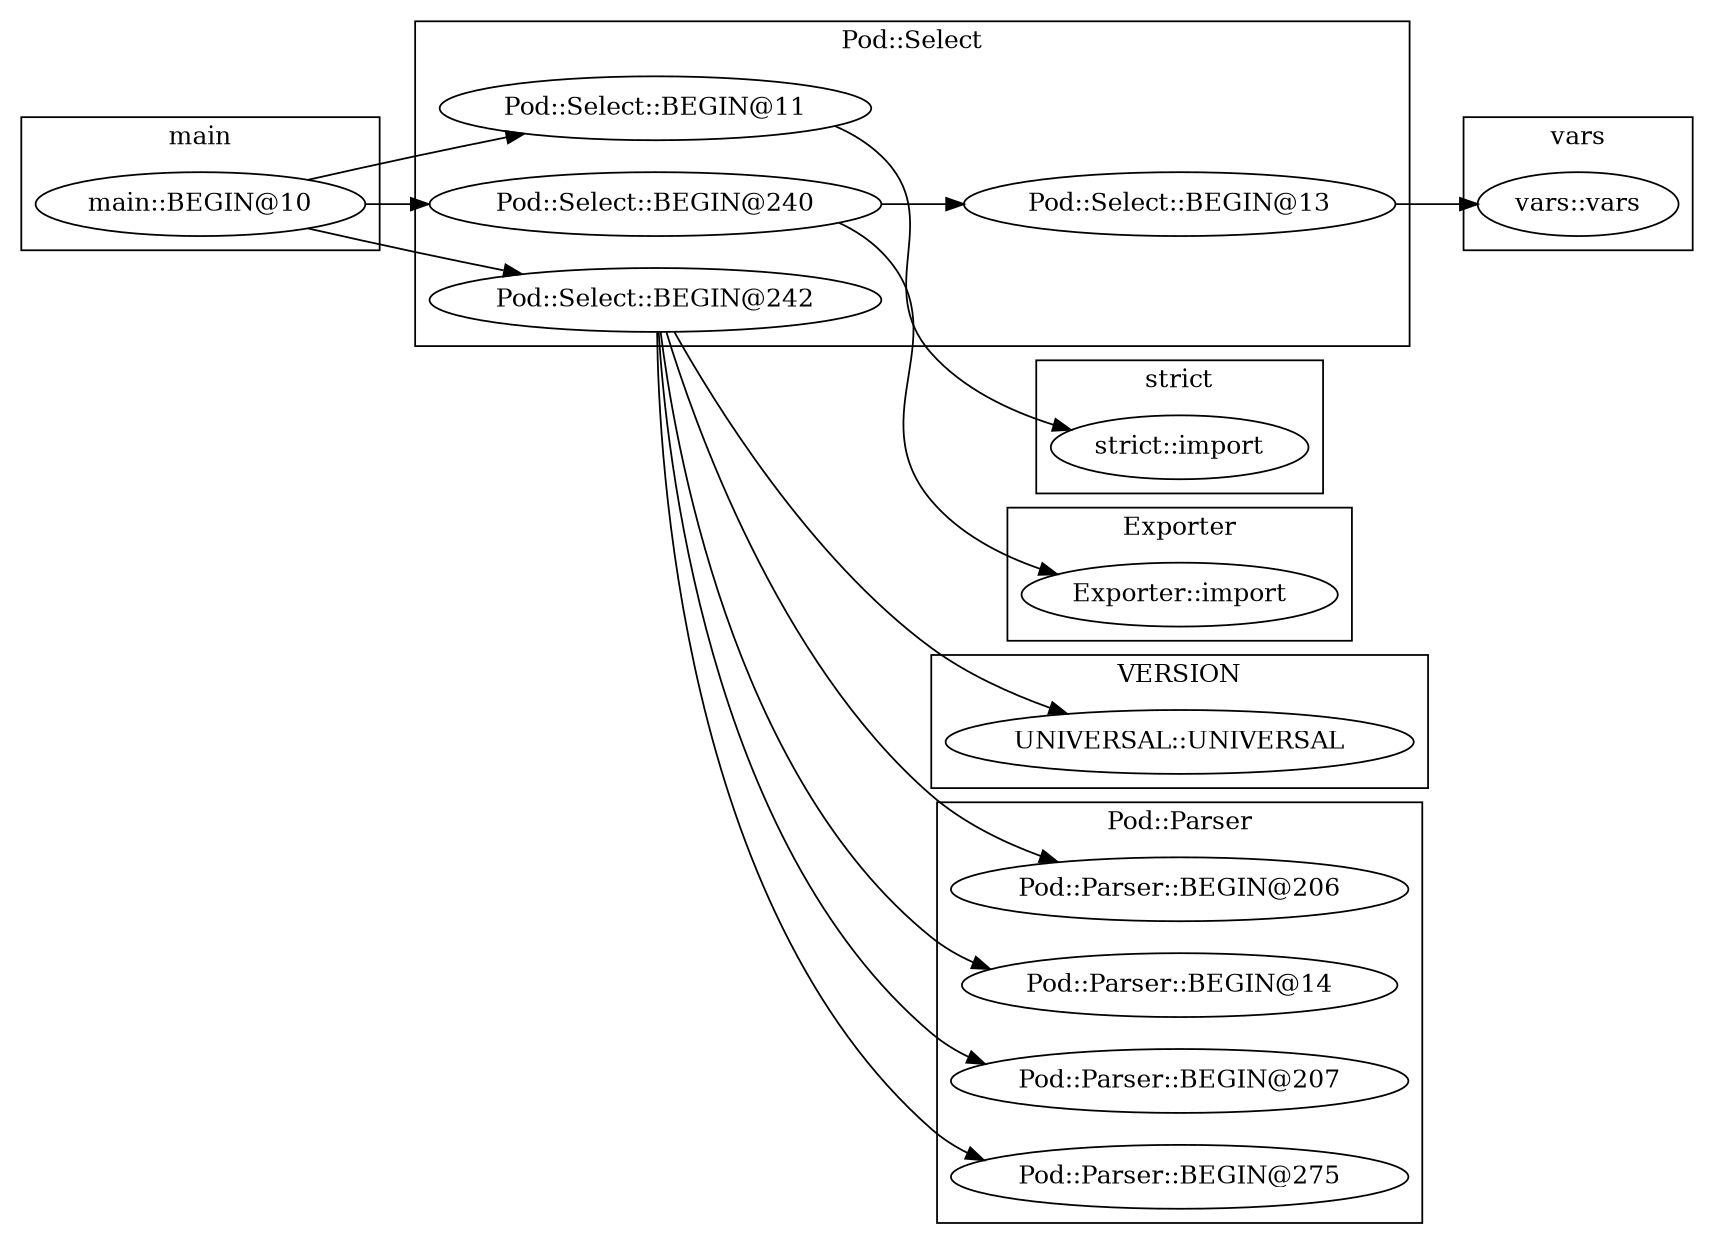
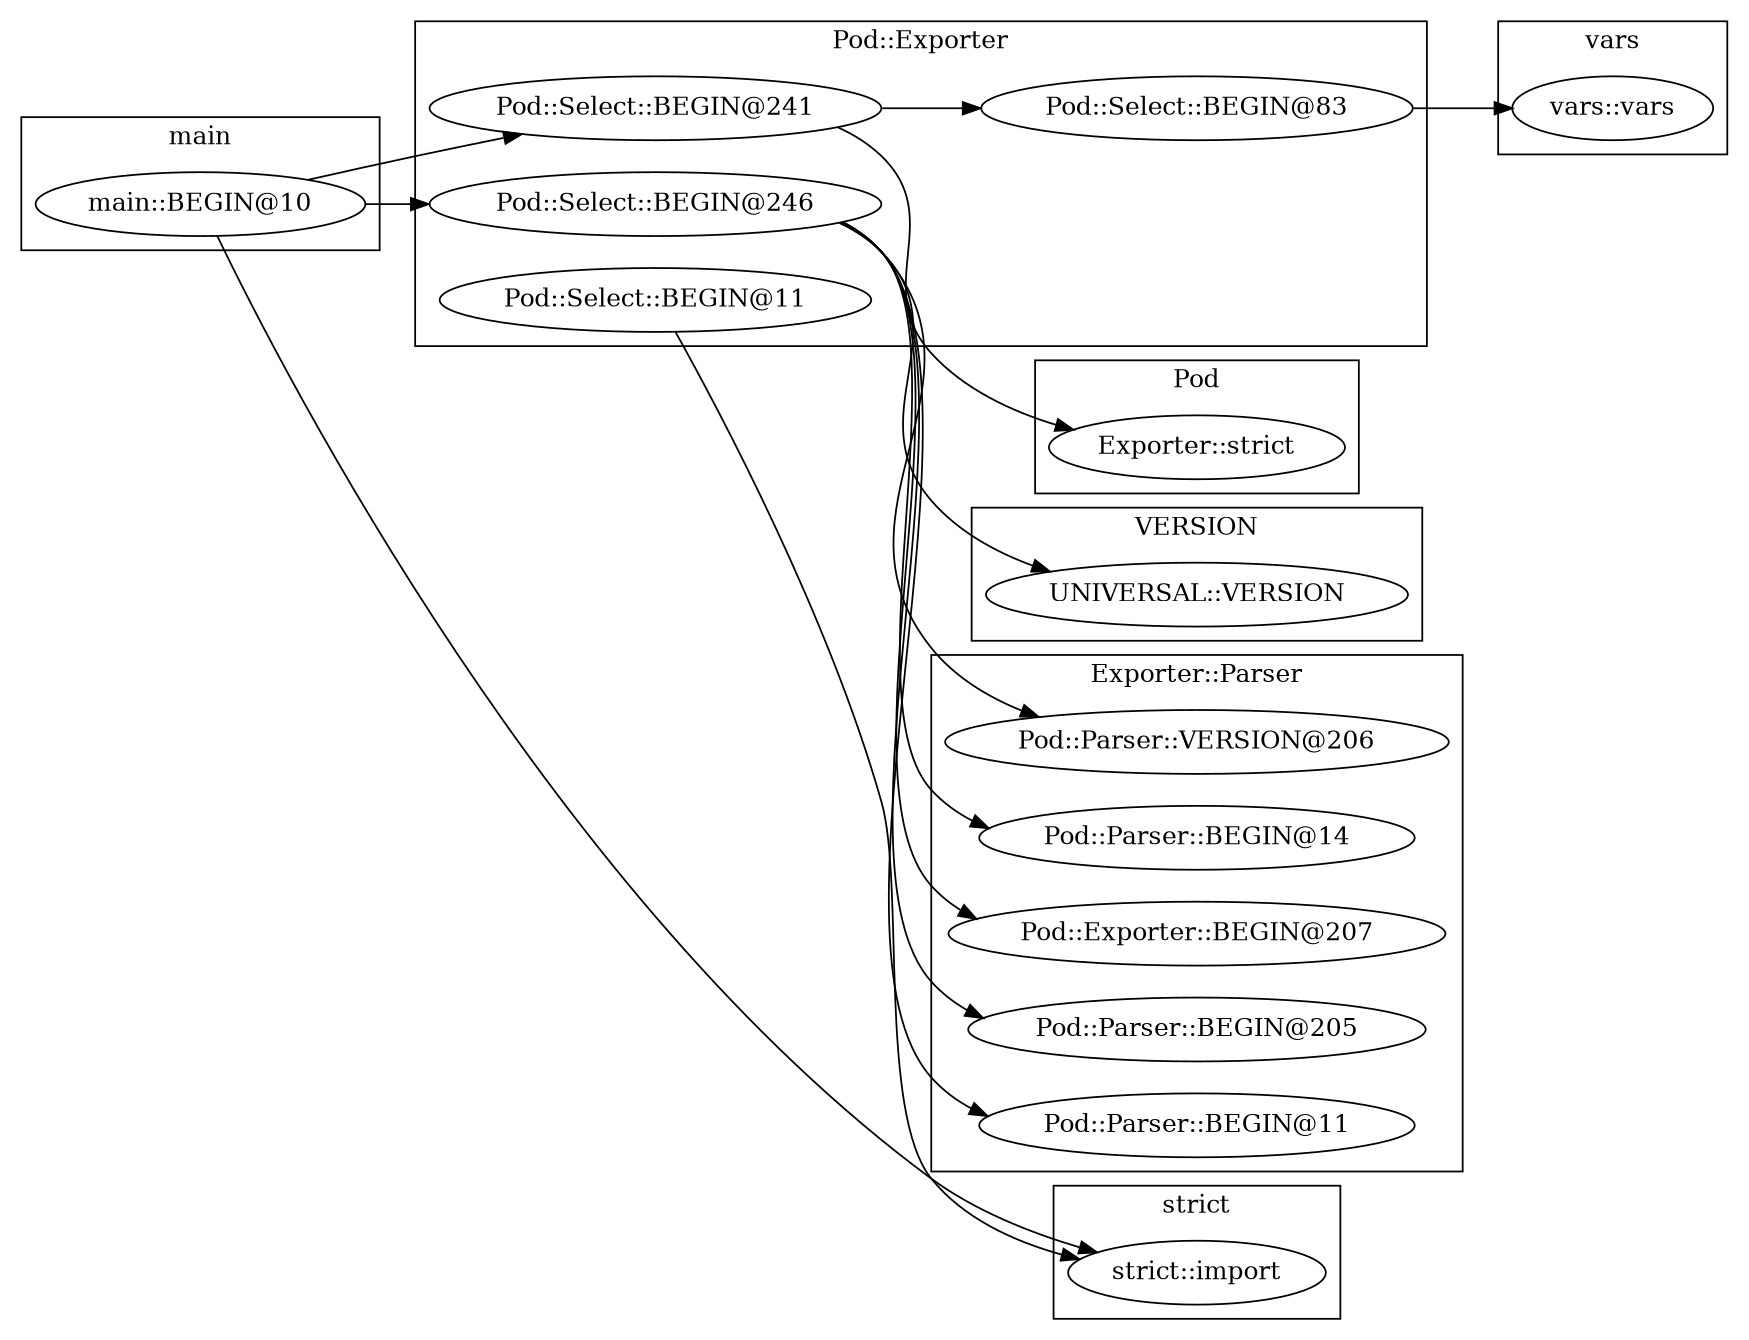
cluster "Pod::Select": label "Pod::Select" -> "Pod::Exporter"
edge "main::BEGIN@10" -> "Pod::Select::BEGIN@11": now "main::BEGIN@10" -> "strict::import"
node "Pod::Select::BEGIN@240": label "Pod::Select::BEGIN@240" -> "Pod::Select::BEGIN@241"
node "Pod::Select::BEGIN@13": label "Pod::Select::BEGIN@13" -> "Pod::Select::BEGIN@83"
node "Pod::Select::BEGIN@242": label "Pod::Select::BEGIN@242" -> "Pod::Select::BEGIN@246"
cluster "Exporter": label "Exporter" -> "Pod"
node "Exporter::import": label "Exporter::import" -> "Exporter::strict"
node "UNIVERSAL::UNIVERSAL": label "UNIVERSAL::UNIVERSAL" -> "UNIVERSAL::VERSION"
cluster "Pod::Parser": label "Pod::Parser" -> "Exporter::Parser"
node "Pod::Parser::BEGIN@206": label "Pod::Parser::BEGIN@206" -> "Pod::Parser::VERSION@206"
node "Pod::Parser::BEGIN@207": label "Pod::Parser::BEGIN@207" -> "Pod::Exporter::BEGIN@207"
node "Pod::Parser::BEGIN@11": added
node "Pod::Parser::BEGIN@275": label "Pod::Parser::BEGIN@275" -> "Pod::Parser::BEGIN@205"
